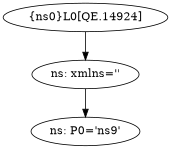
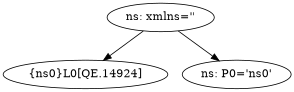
edge "{ns0}L0[QE.14924]" -> "ns: xmlns=''": reversed
node "ns: P0='ns9'": label "ns: P0='ns9'" -> "ns: P0='ns0'"
